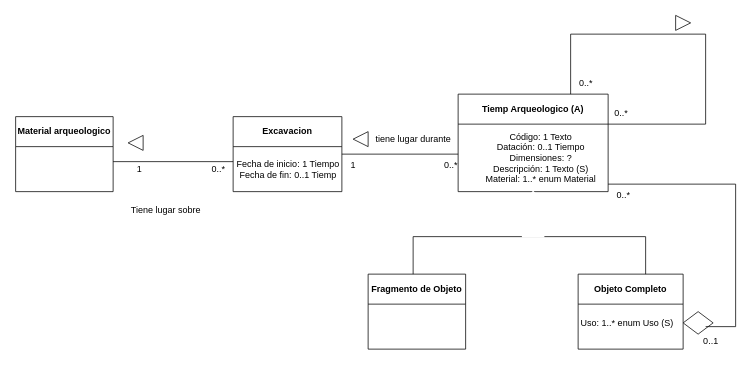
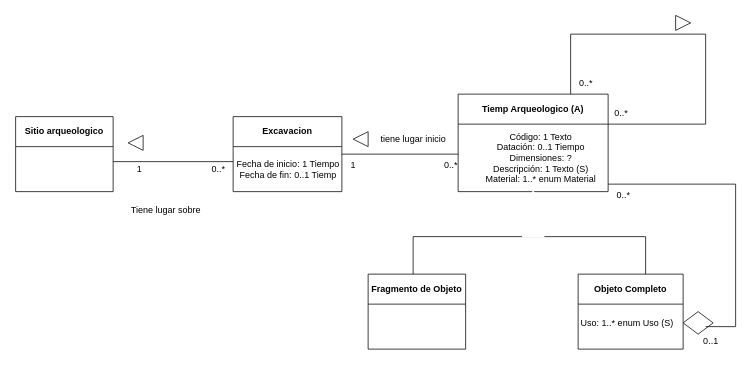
node "Material arqueologico": label "Material arqueologico" -> "Sitio arqueologico"
node "tiene lugar durante": label "tiene lugar durante" -> "tiene lugar inicio"
